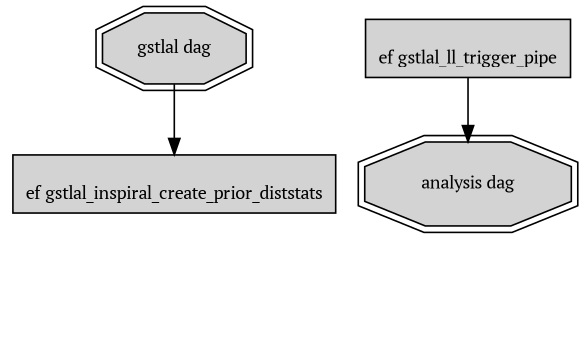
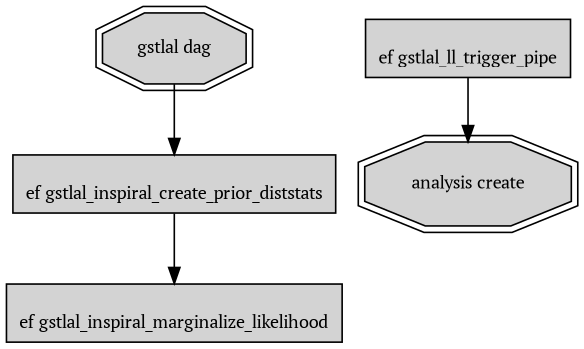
node "analysis dag": label "analysis dag" -> "analysis create"
node "ef gstlal_inspiral_marginalize_likelihood": added
